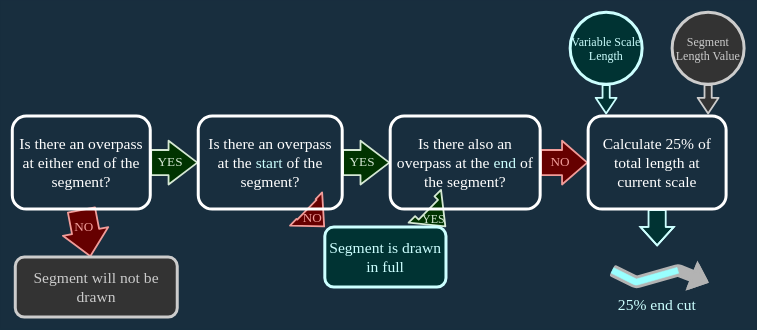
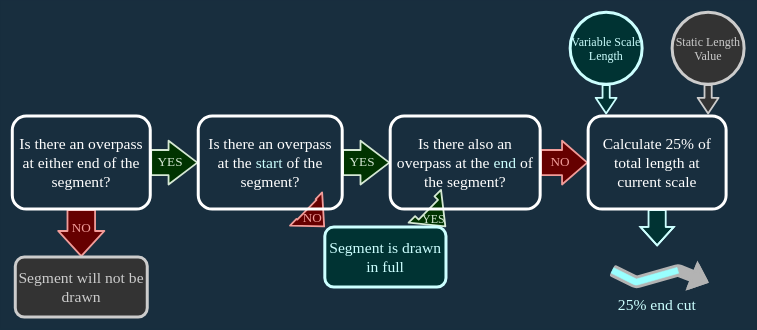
node "Segment Length Value": label "Segment Length Value" -> "Static Length Value"
node "Segment will not be drawn": size 162x60 -> 132x60
